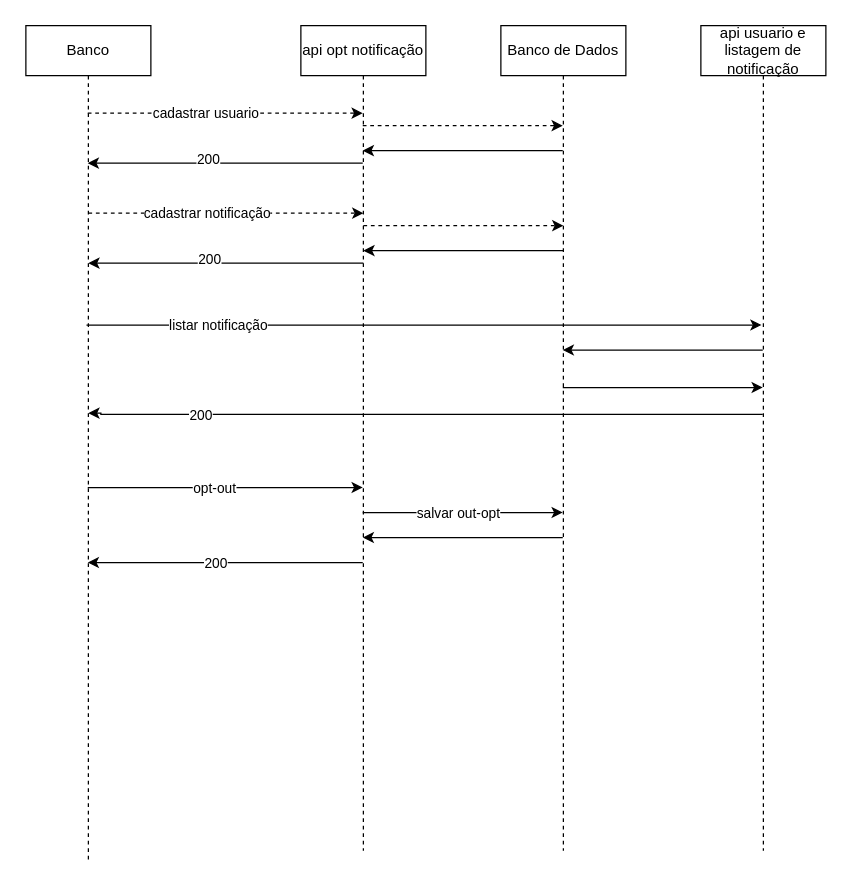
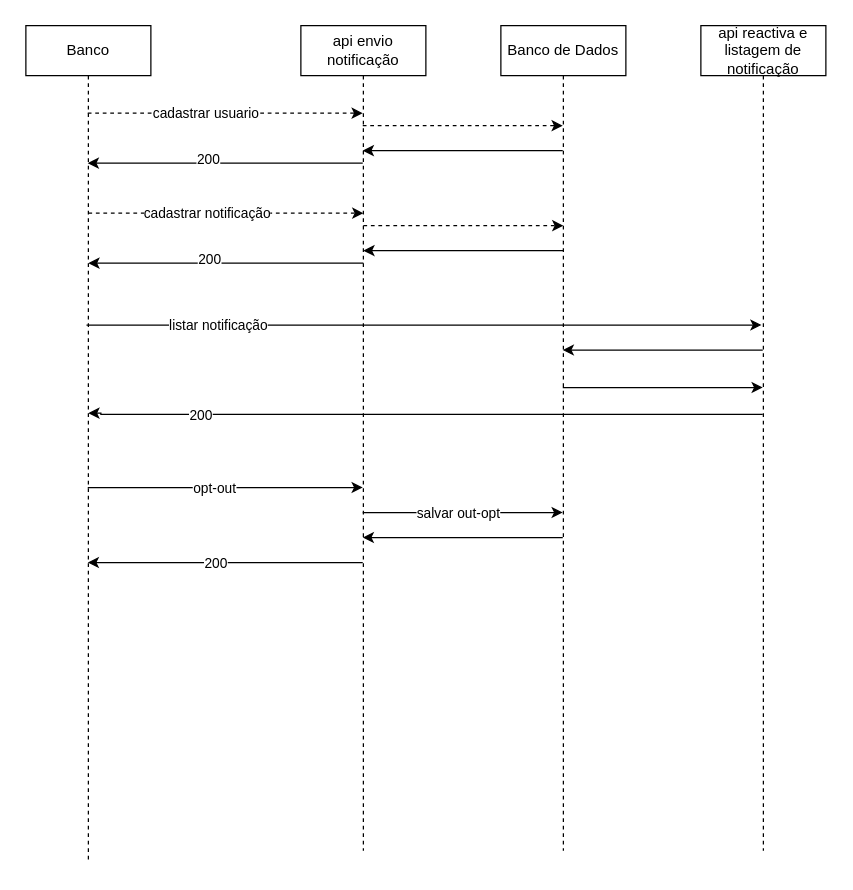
node "api opt notificação": label "api opt notificação" -> "api envio notificação"
node "api usuario e listagem de notificação": label "api usuario e listagem de notificação" -> "api reactiva e listagem de notificação"
